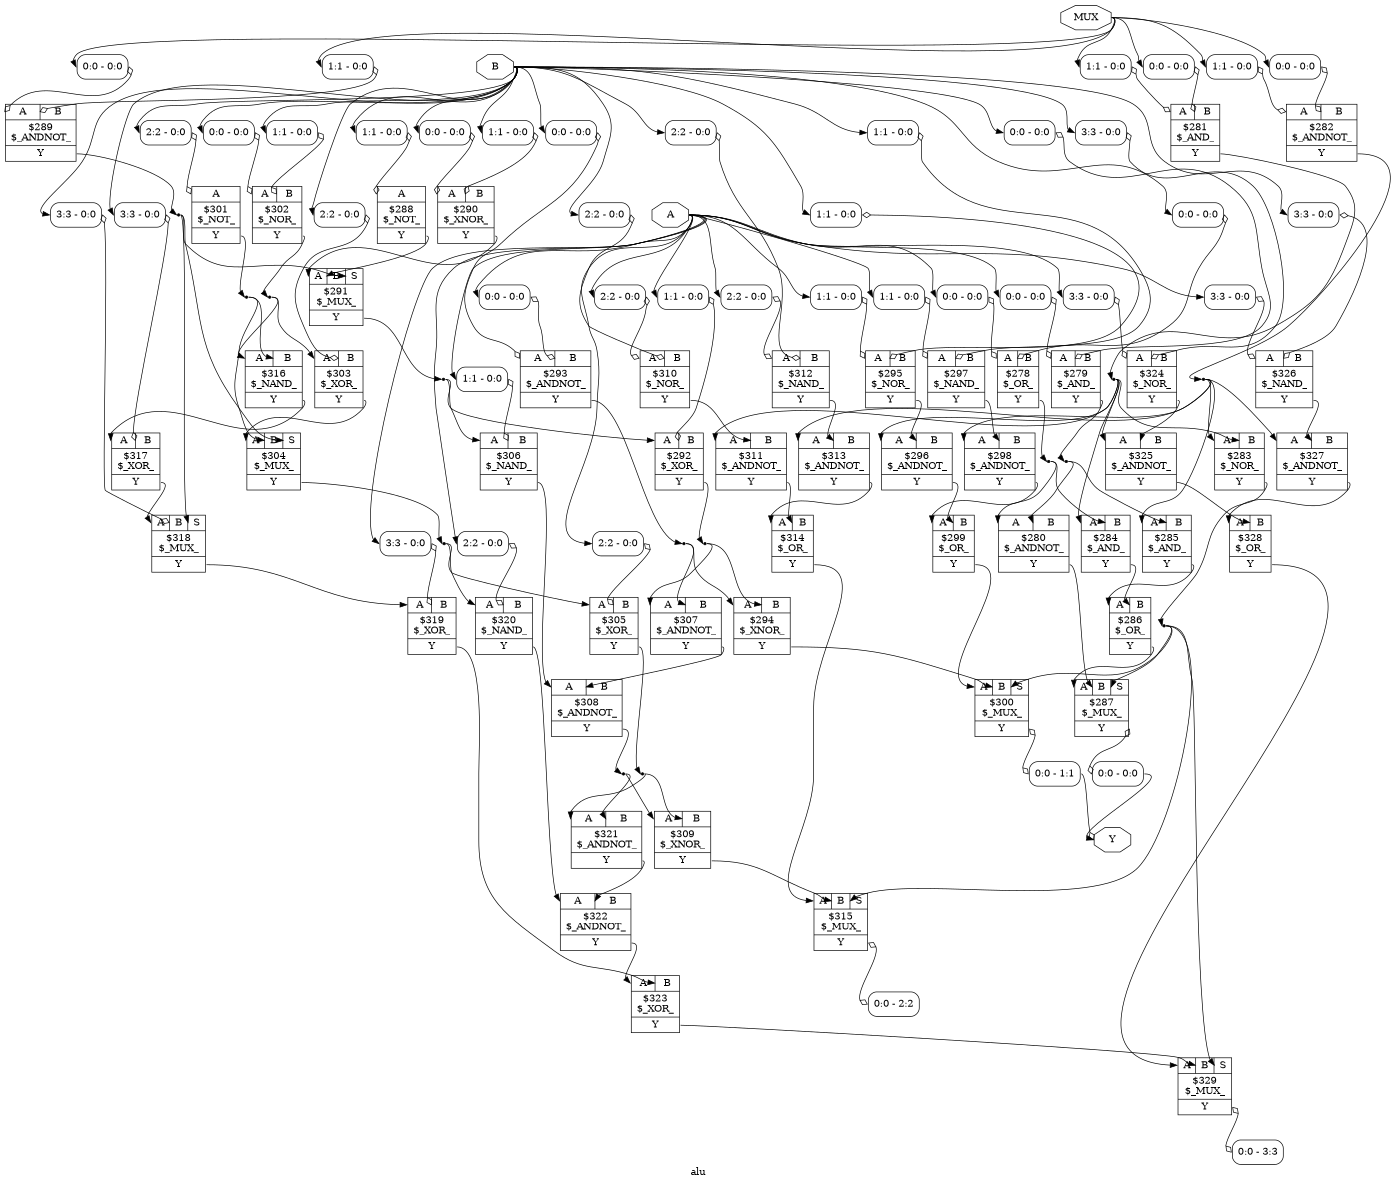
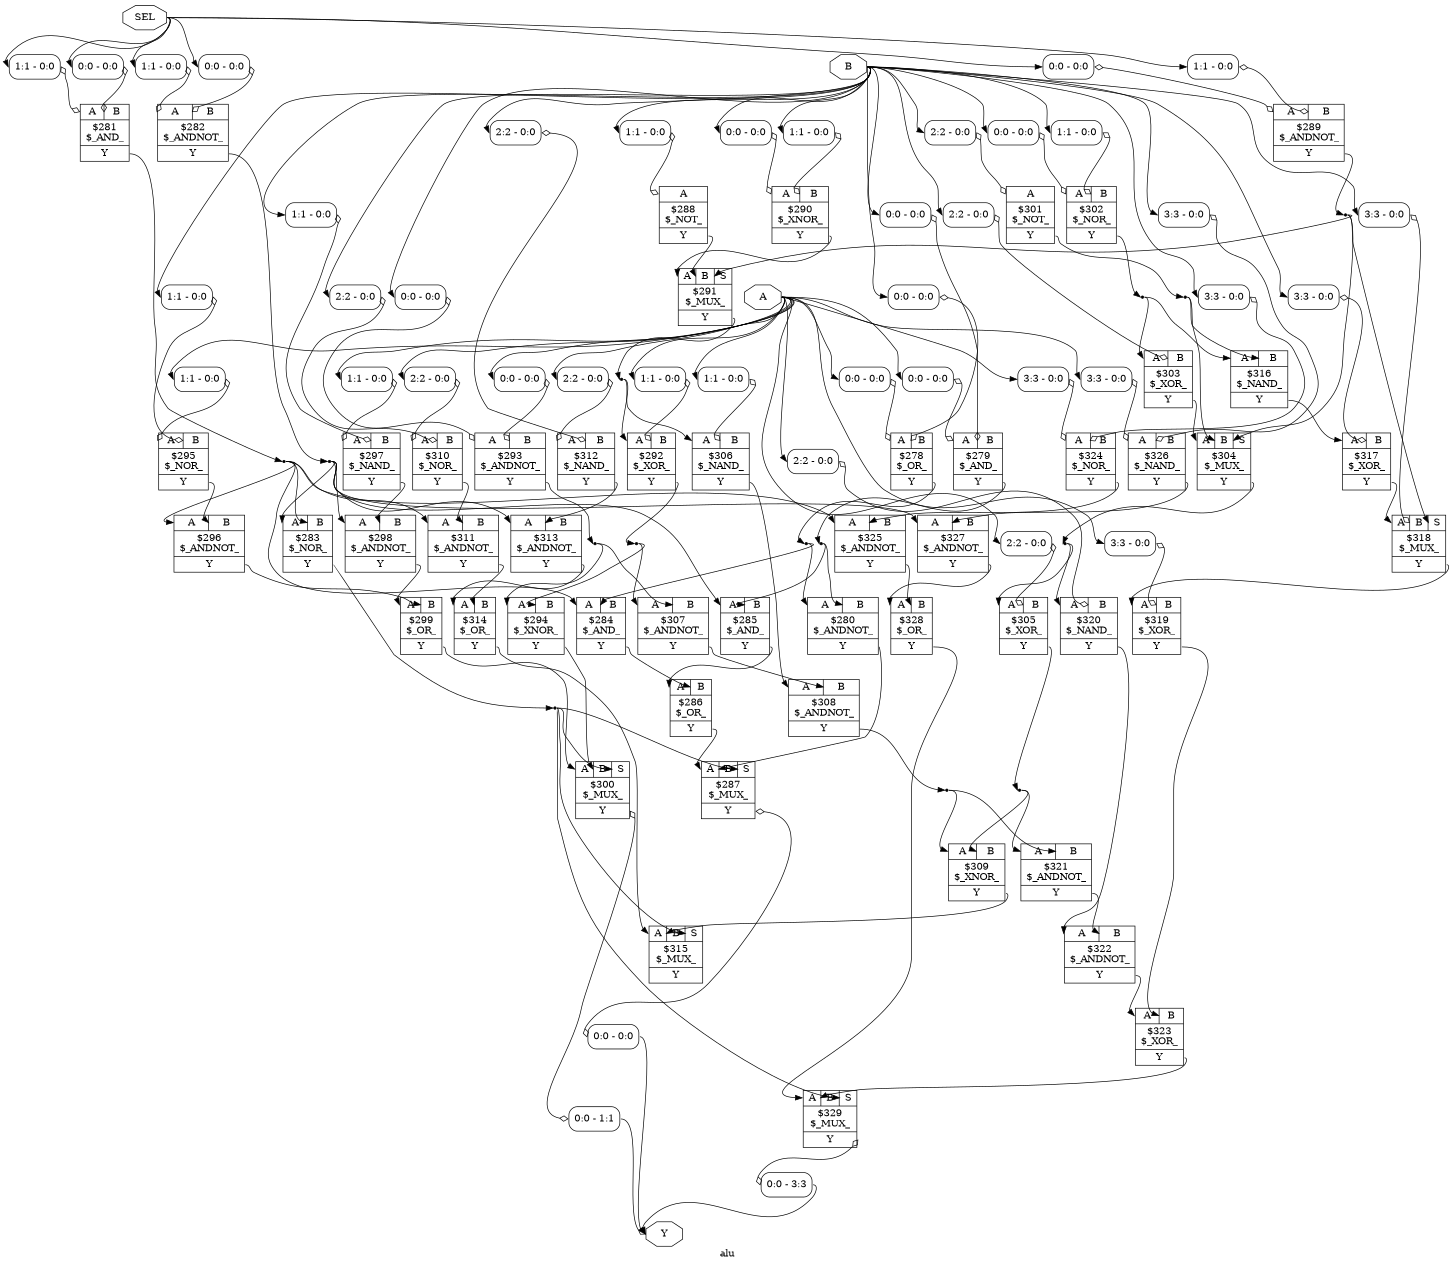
node "MUX": label "MUX" -> "SEL"
node "0:0 - 2:2": removed
edge "0:0 - 3:3" -> "Y": added
